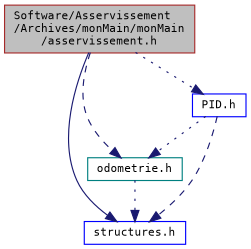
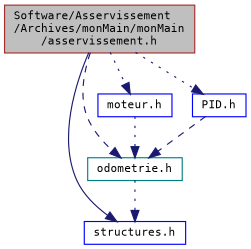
node "moteur.h": added
edge "PID.h" -> "odometrie.h": style dotted -> dashed
edge "PID.h" -> "structures.h": removed
